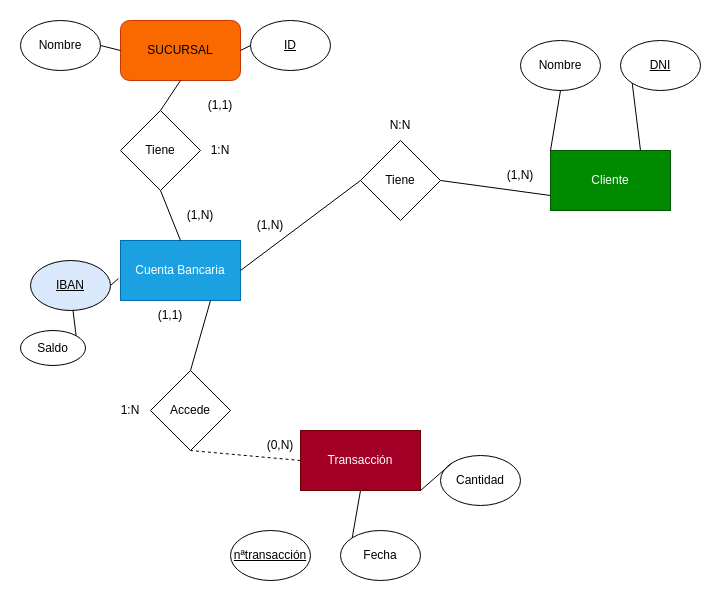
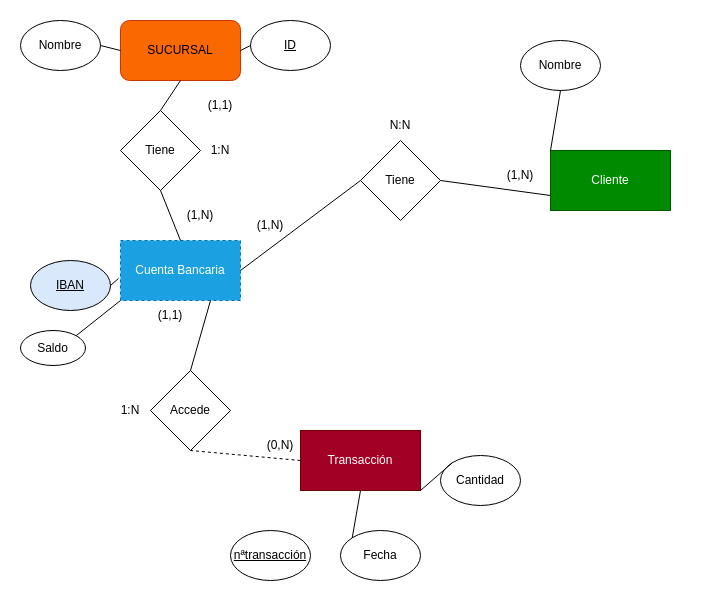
node "DNI": removed
edge "DNI" -- "Cliente": removed
node "Cuenta Bancaria": style solid -> dashed
edge "IBAN" -- "Saldo": now "Cuenta Bancaria" -- "Saldo"
